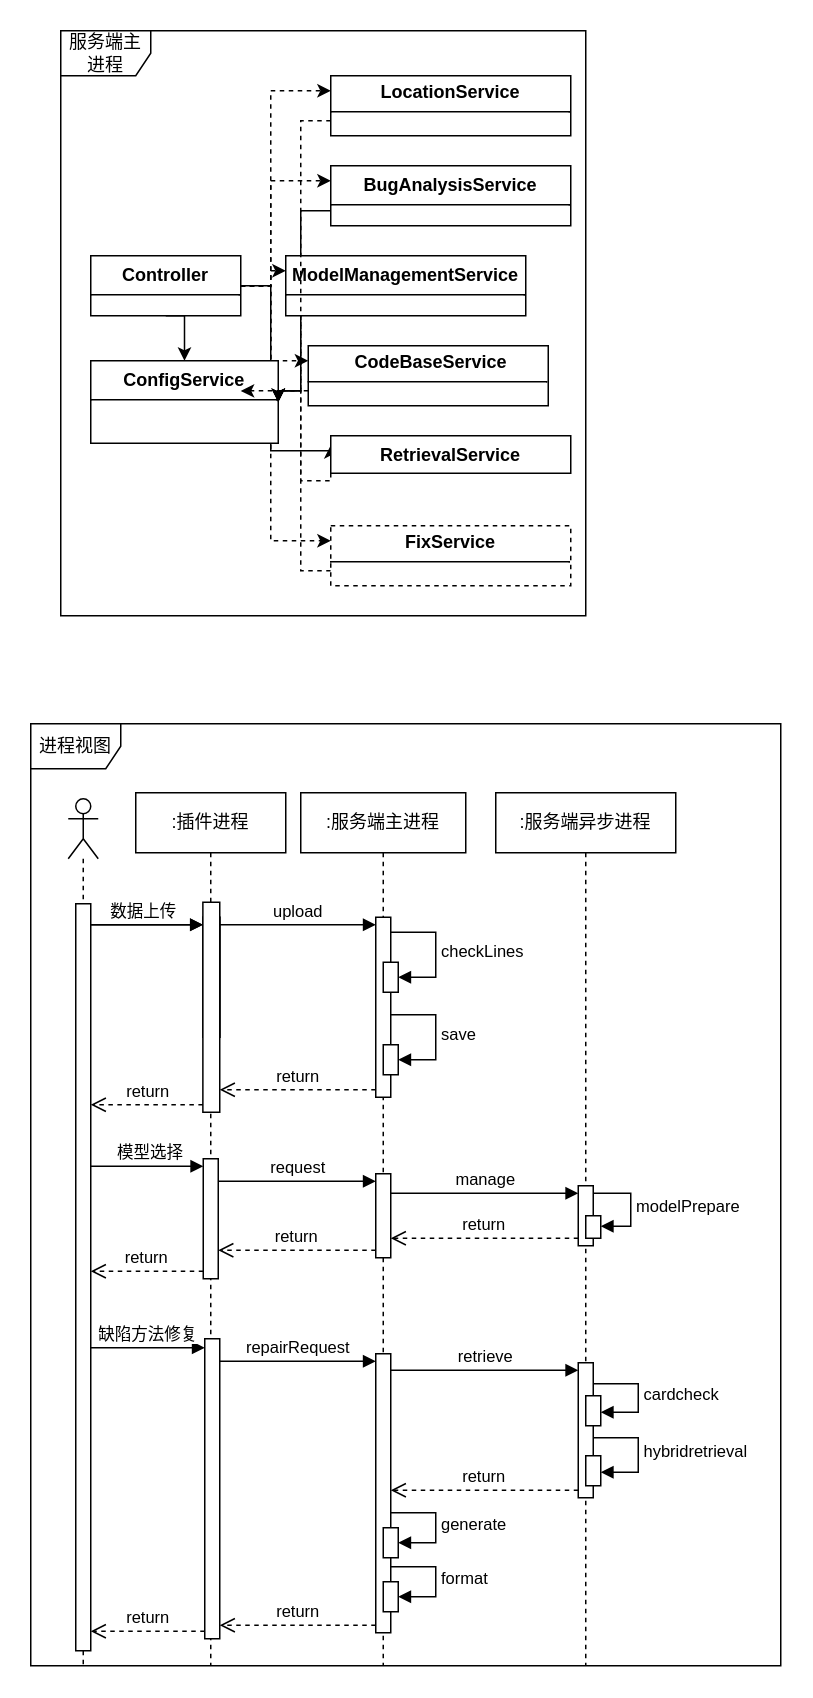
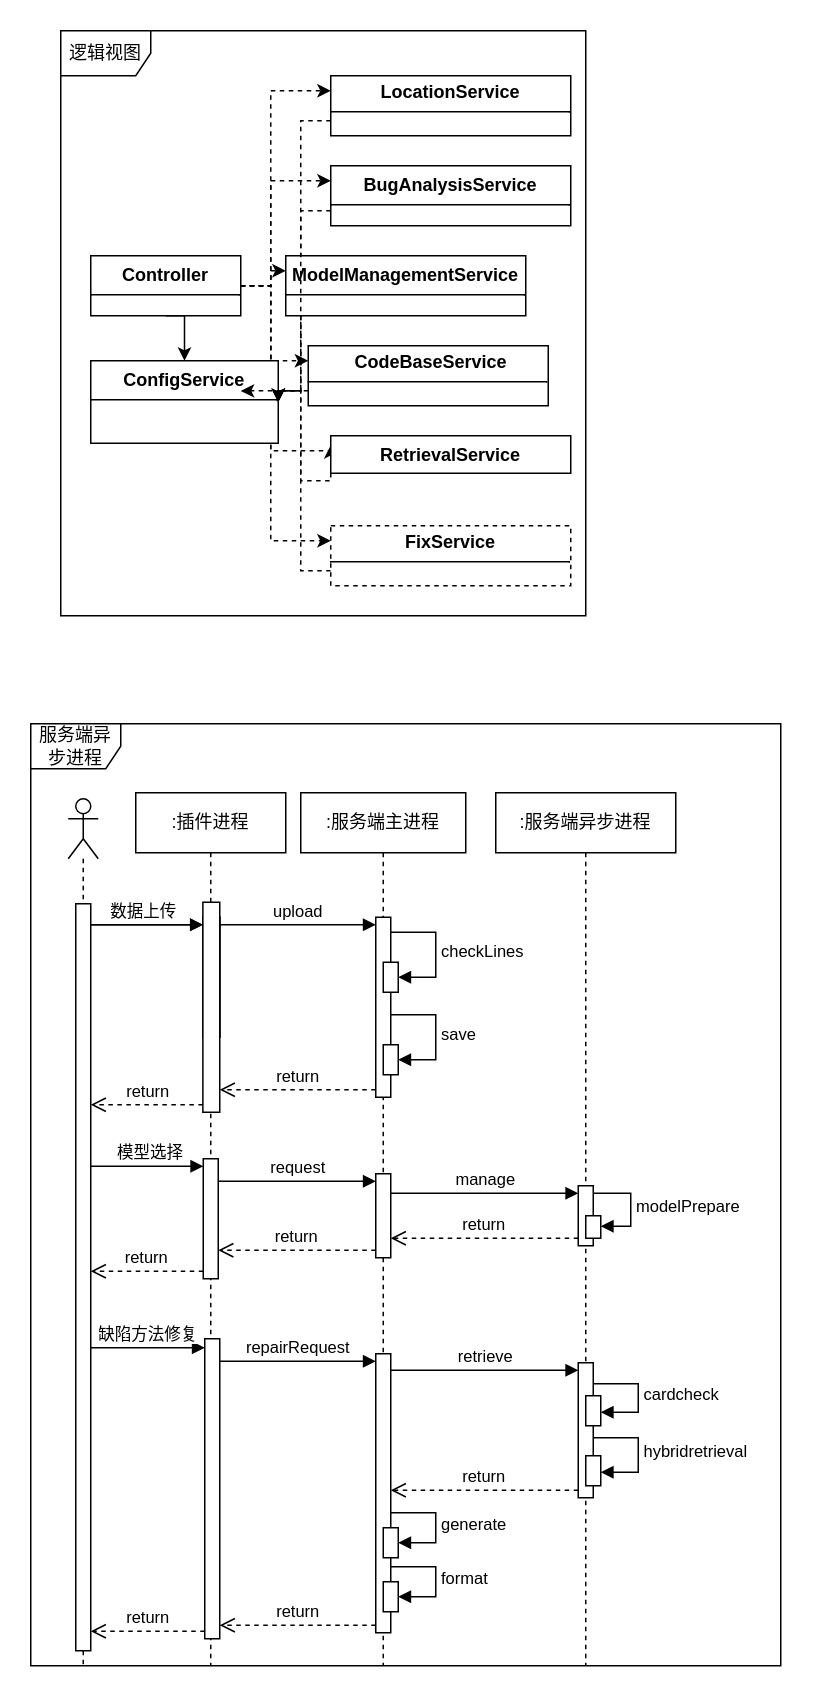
node "服务端主进程": label "服务端主进程" -> "逻辑视图"
edge "BugAnalysisService" -> "ConfigService": style solid -> dashed
edge "Controller" -> "RetrievalService": style solid -> dashed
node "进程视图": label "进程视图" -> "服务端异步进程"
